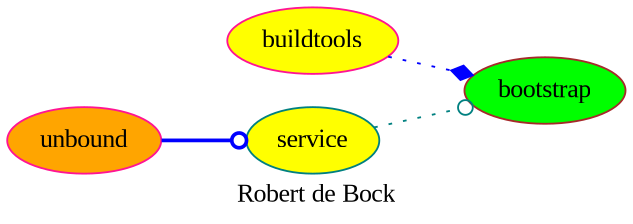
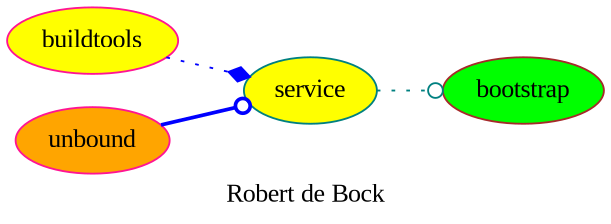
edge "buildtools" -> "bootstrap": now "buildtools" -> "service"
